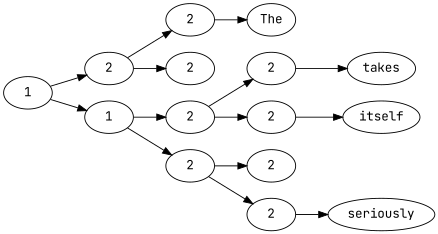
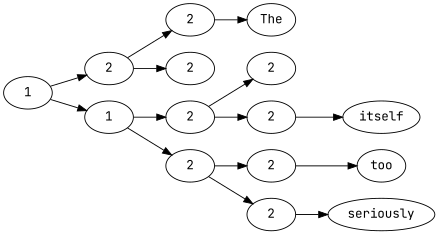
node "takes": removed
node "too": added
